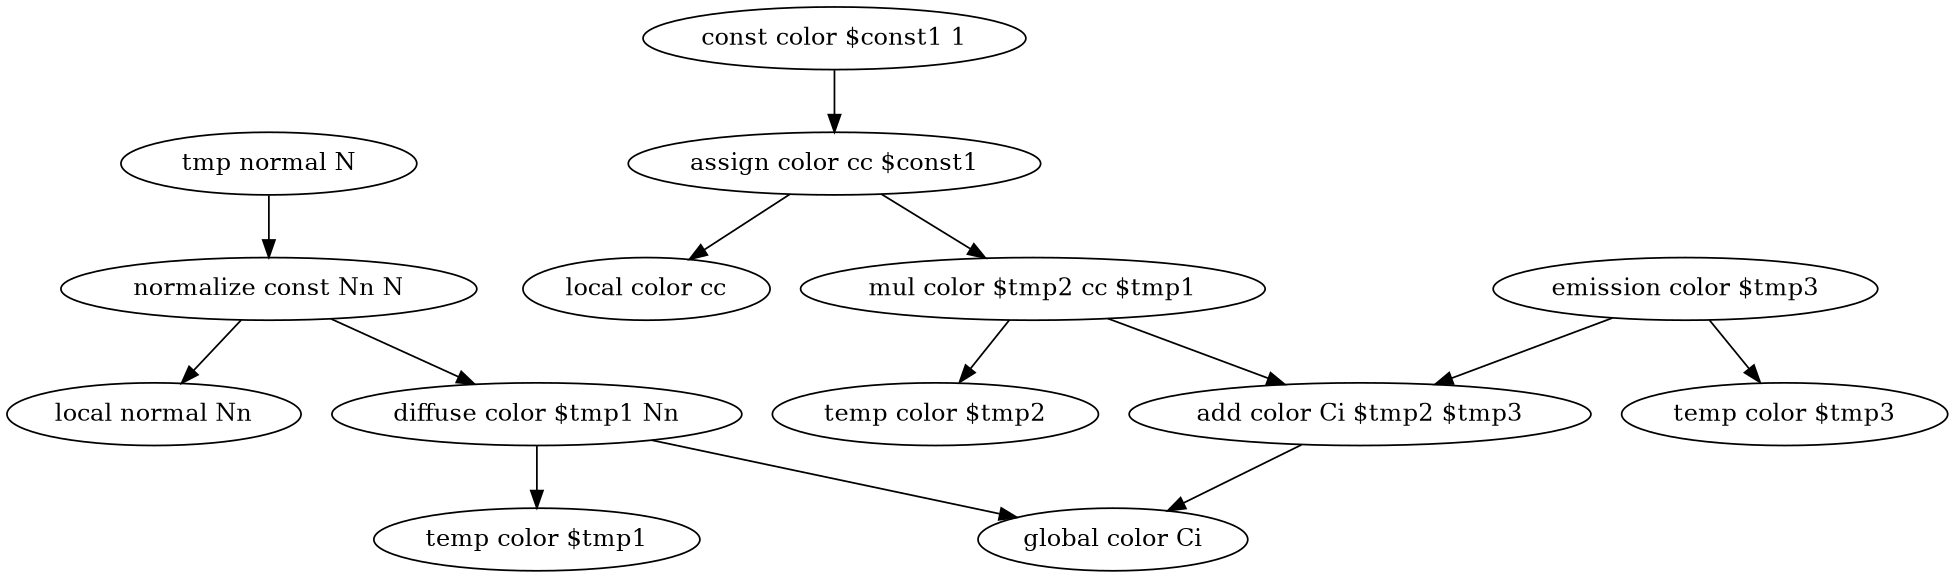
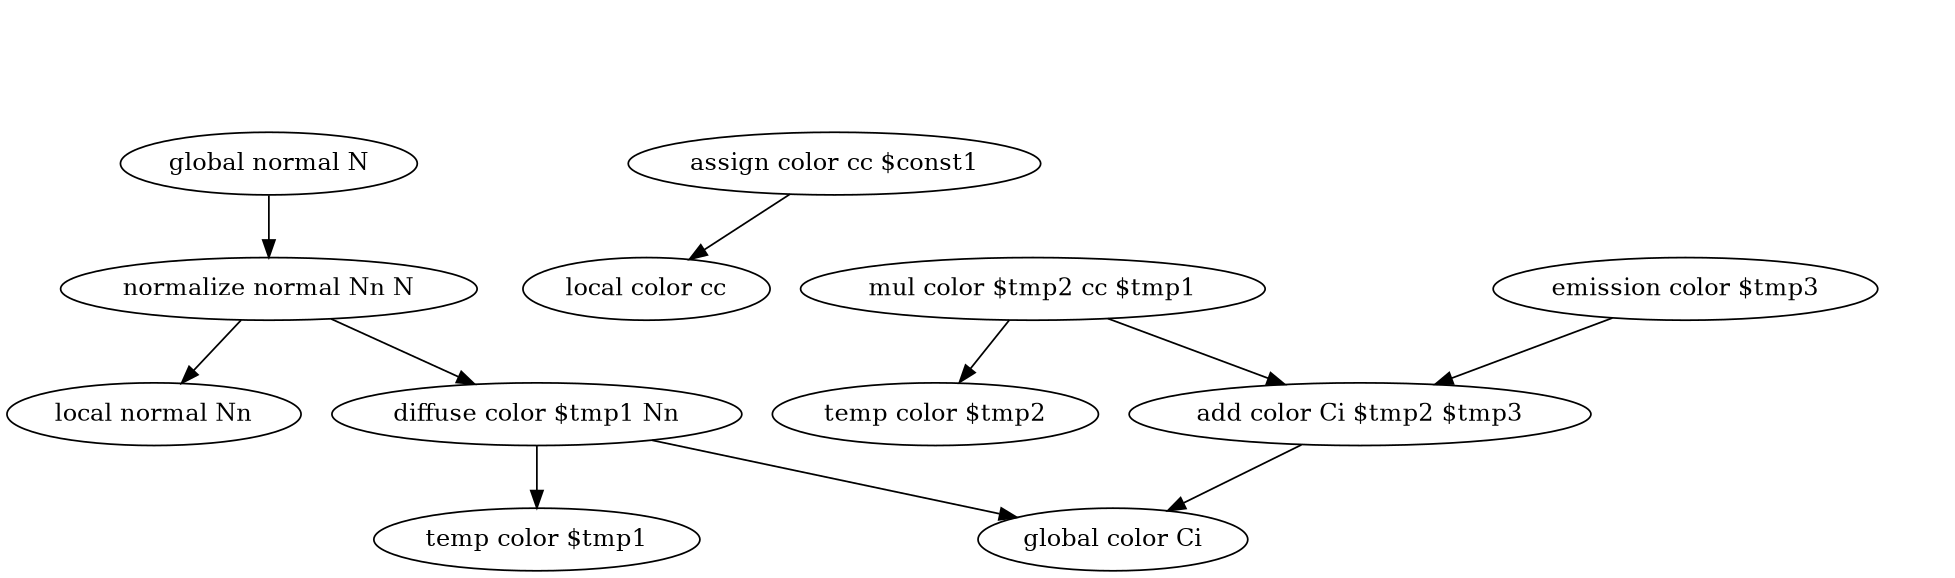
node "const color $const1 1": removed
node "tmp normal N": label "tmp normal N" -> "global normal N"
edge "assign color cc $const1" -> "mul color $tmp2 cc $tmp1": removed
node "normalize const Nn N": label "normalize const Nn N" -> "normalize normal Nn N"
node "temp color $tmp3": removed
